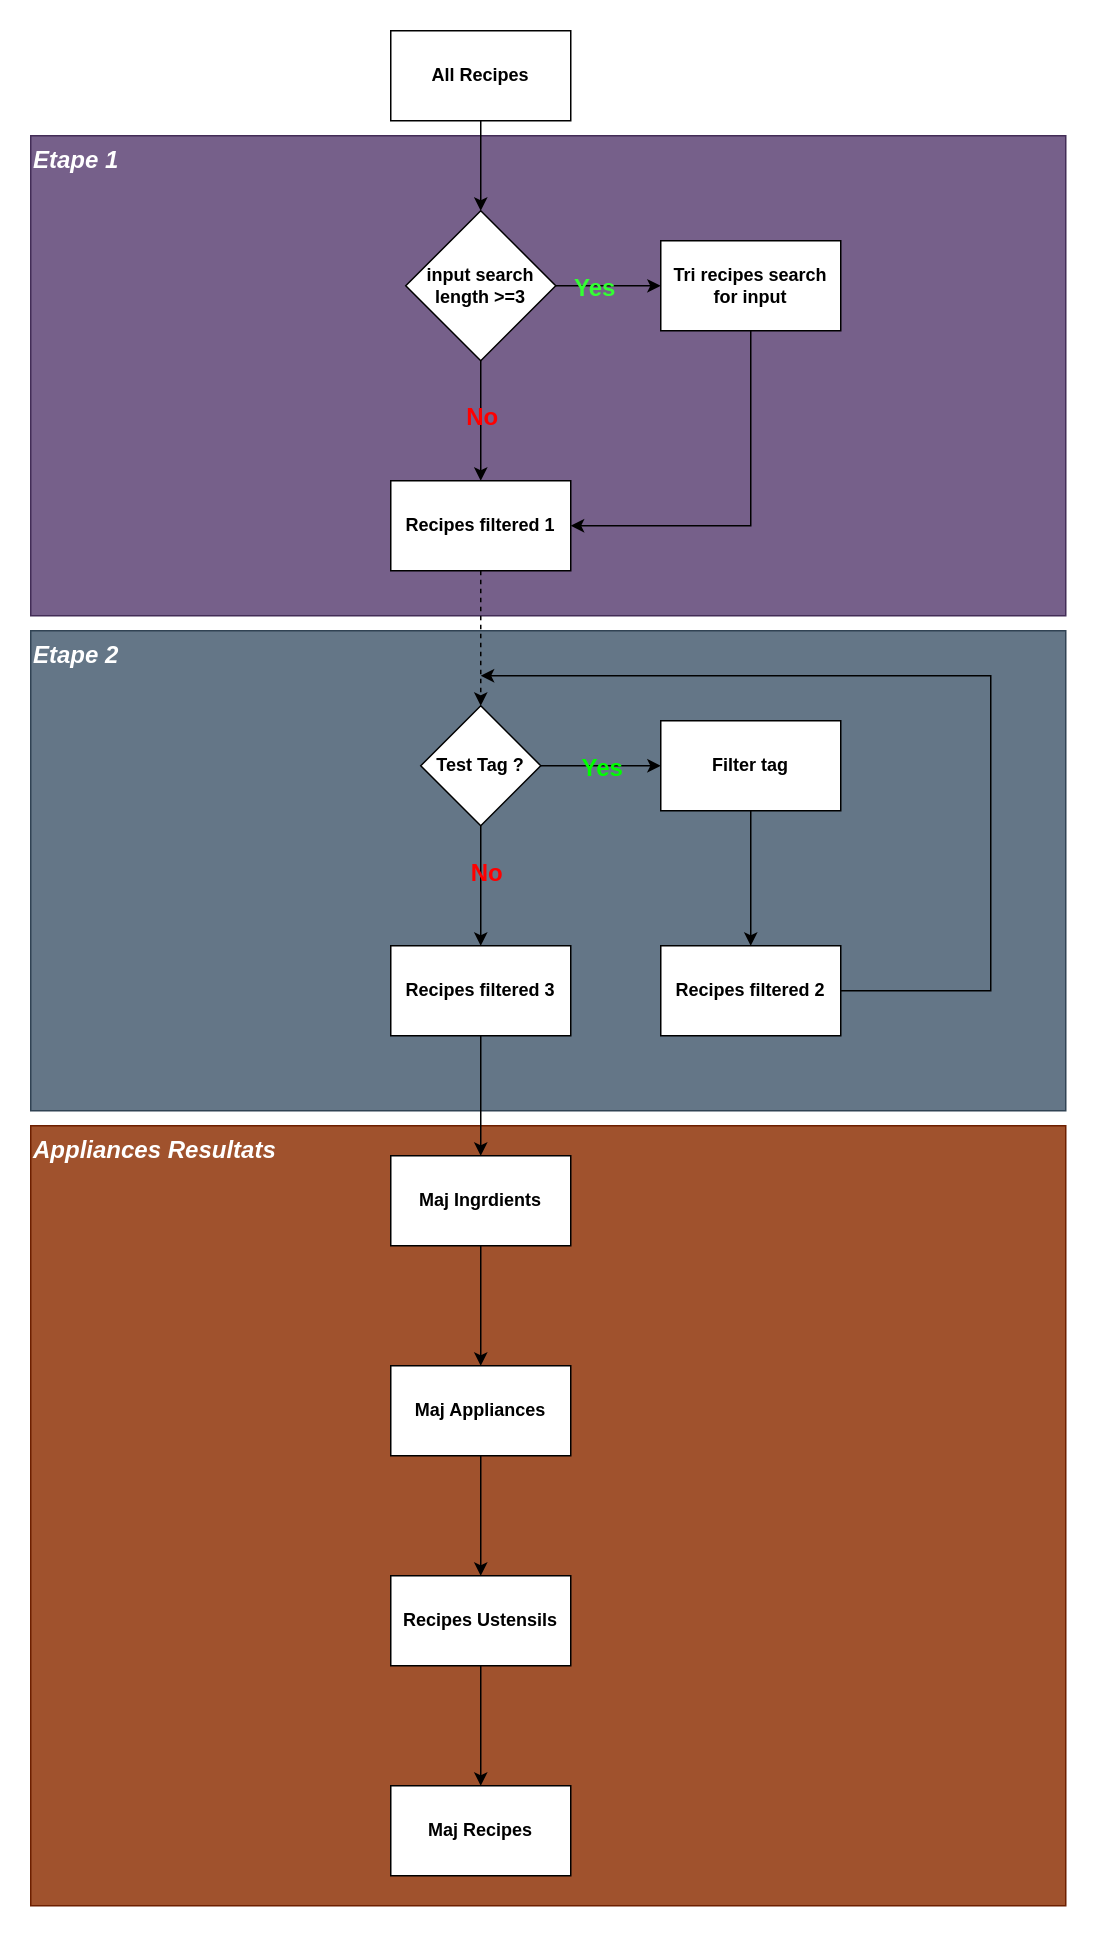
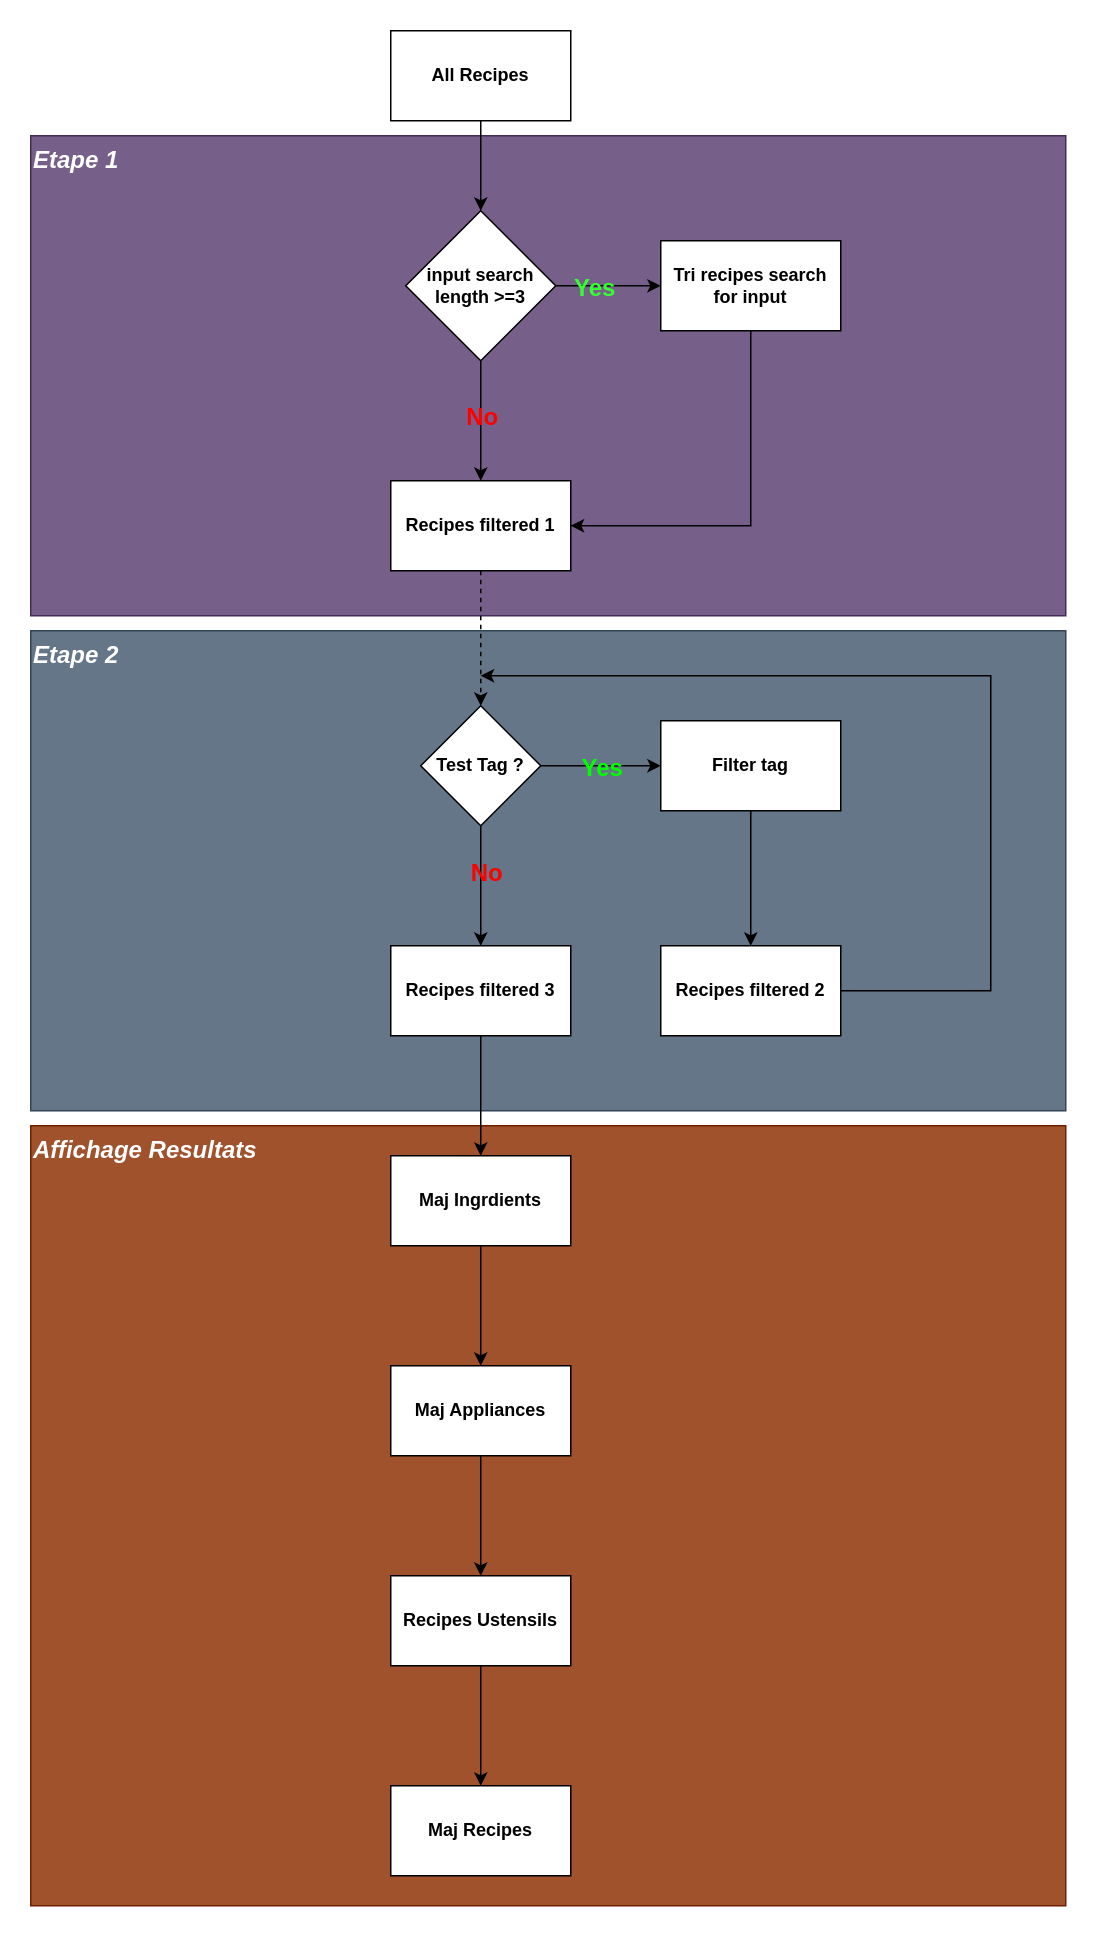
node "Appliances Resultats": label "Appliances Resultats" -> "Affichage Resultats"
